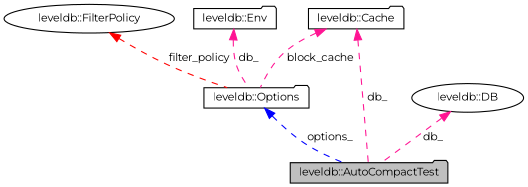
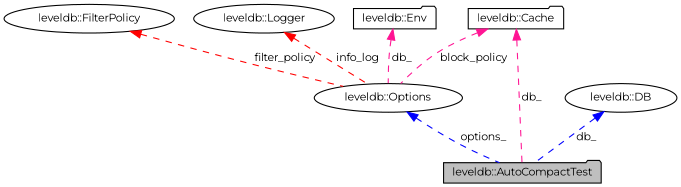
node "leveldb::Logger": added
edge "leveldb::Options" -> "leveldb::Cache": label " block_cache" -> " block_policy"
node "leveldb::Options": shape folder -> ellipse
edge "leveldb::AutoCompactTest" -> "leveldb::DB": color deeppink -> blue
